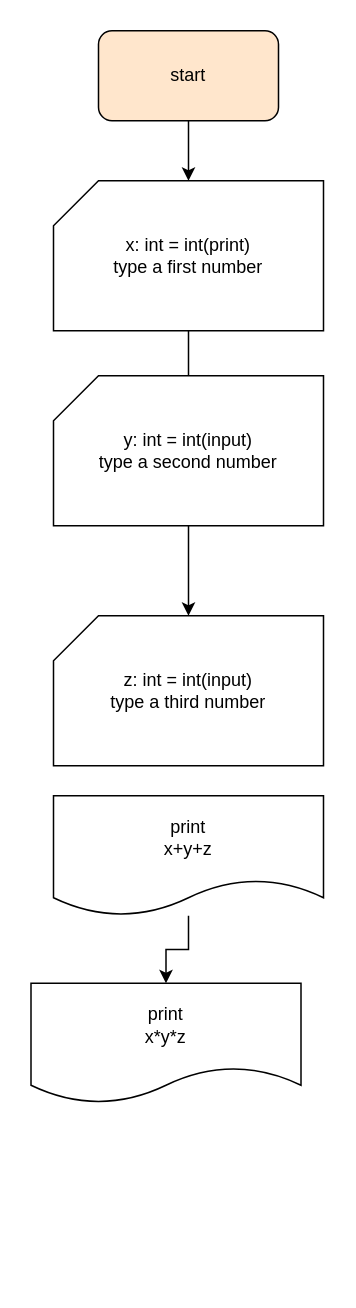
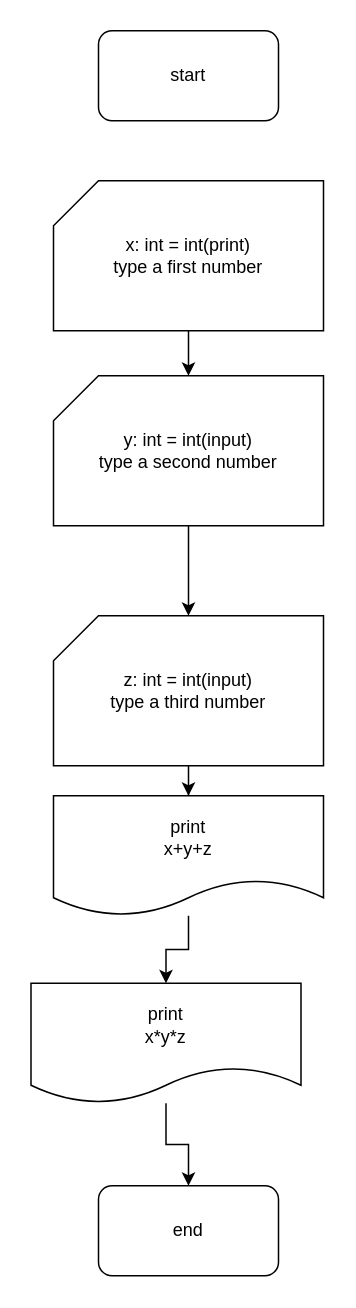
node "start": fillcolor #ffe6cc -> #ffffff
edge "start" -> "x: int = int(print) type a first number": removed
edge "x: int = int(print) type a first number" -- "y: int = int(input) type a second number": arrowhead none -> classic
edge "z: int = int(input) type a third number" -> "print x+y+z": added
edge "print x*y*z" -> "end": added
node "end": added
